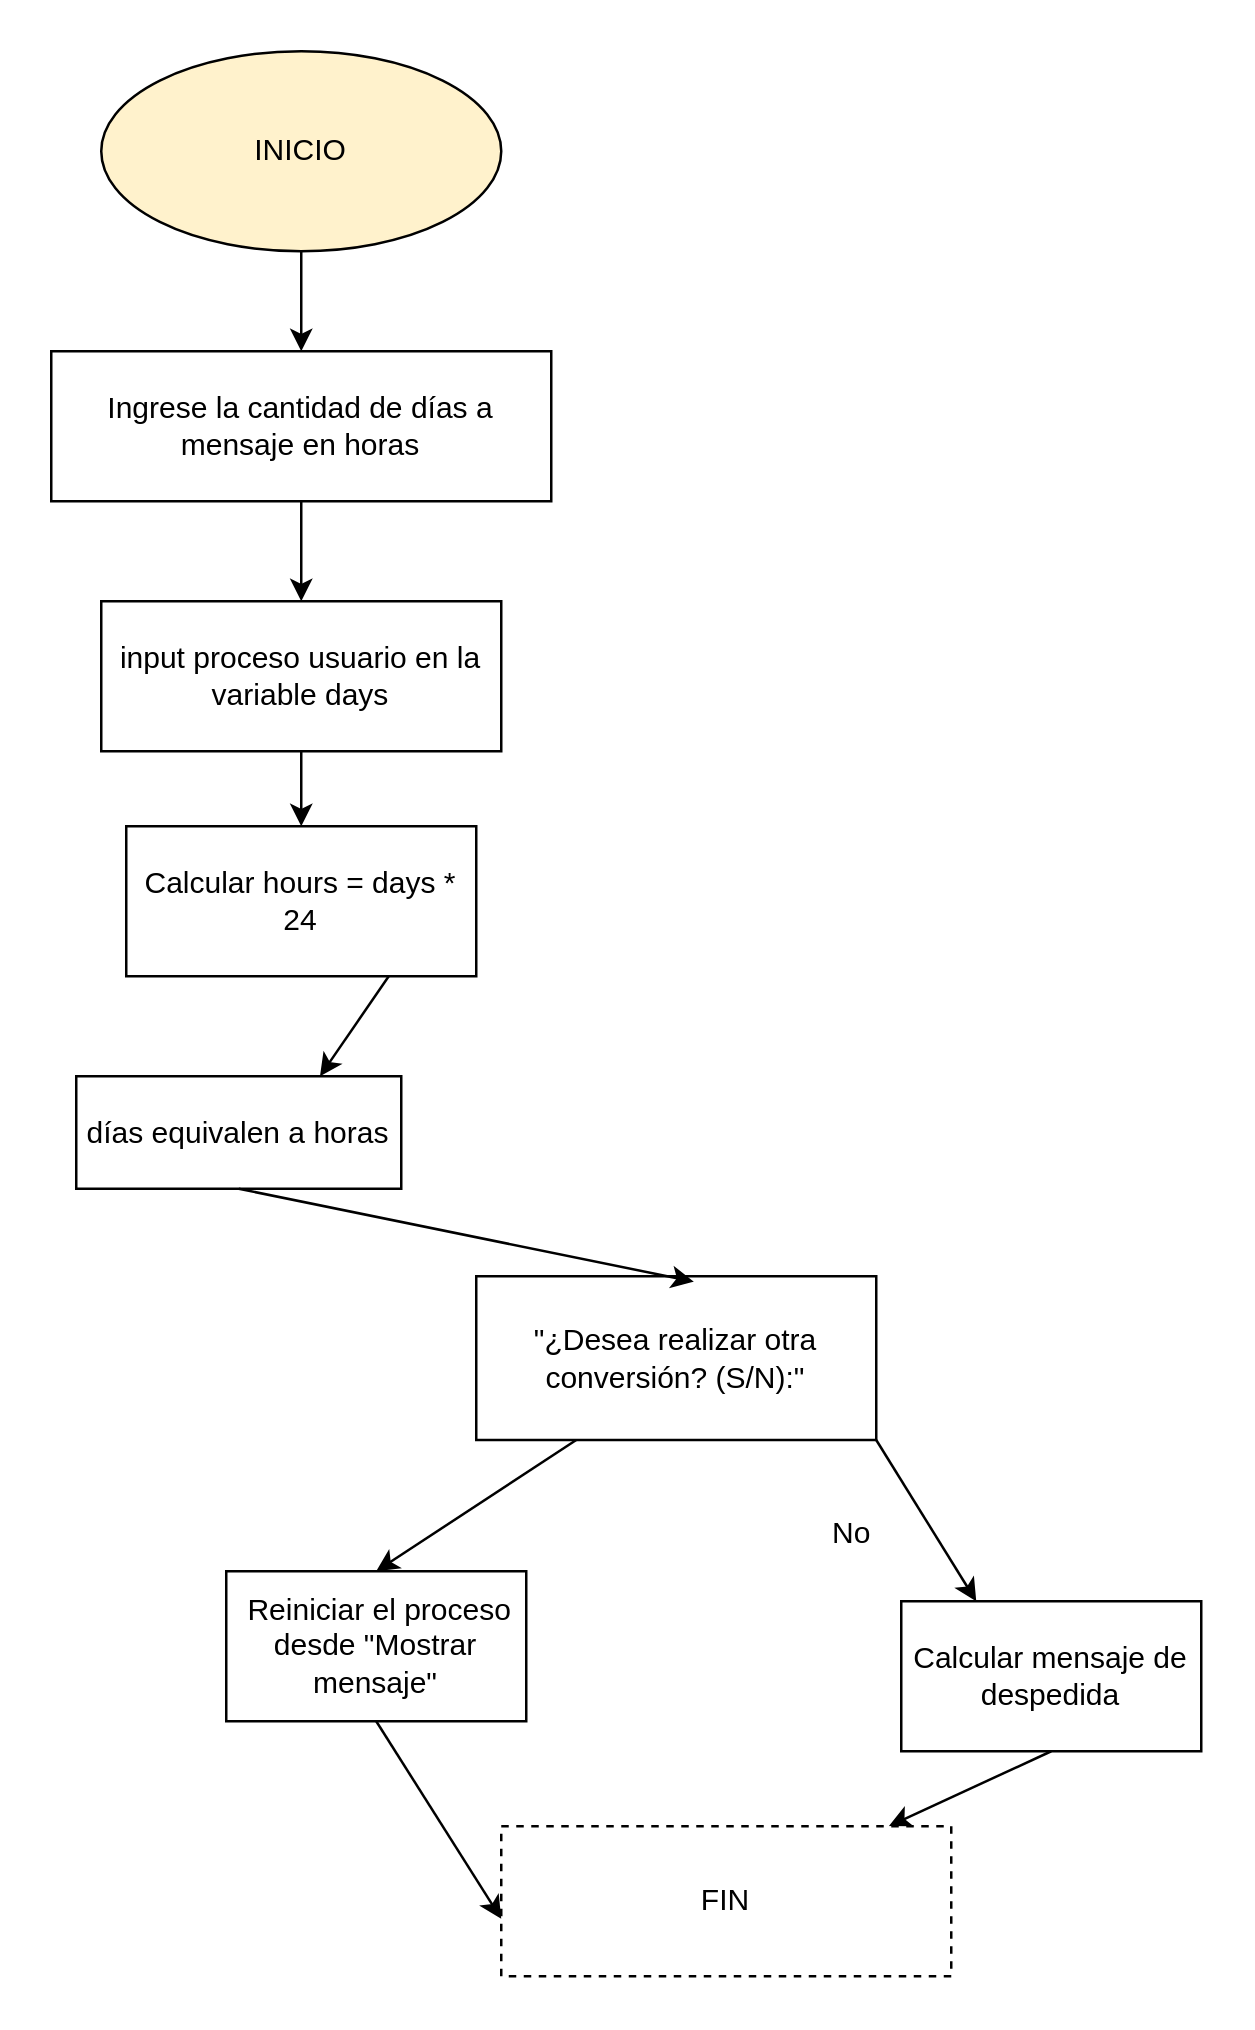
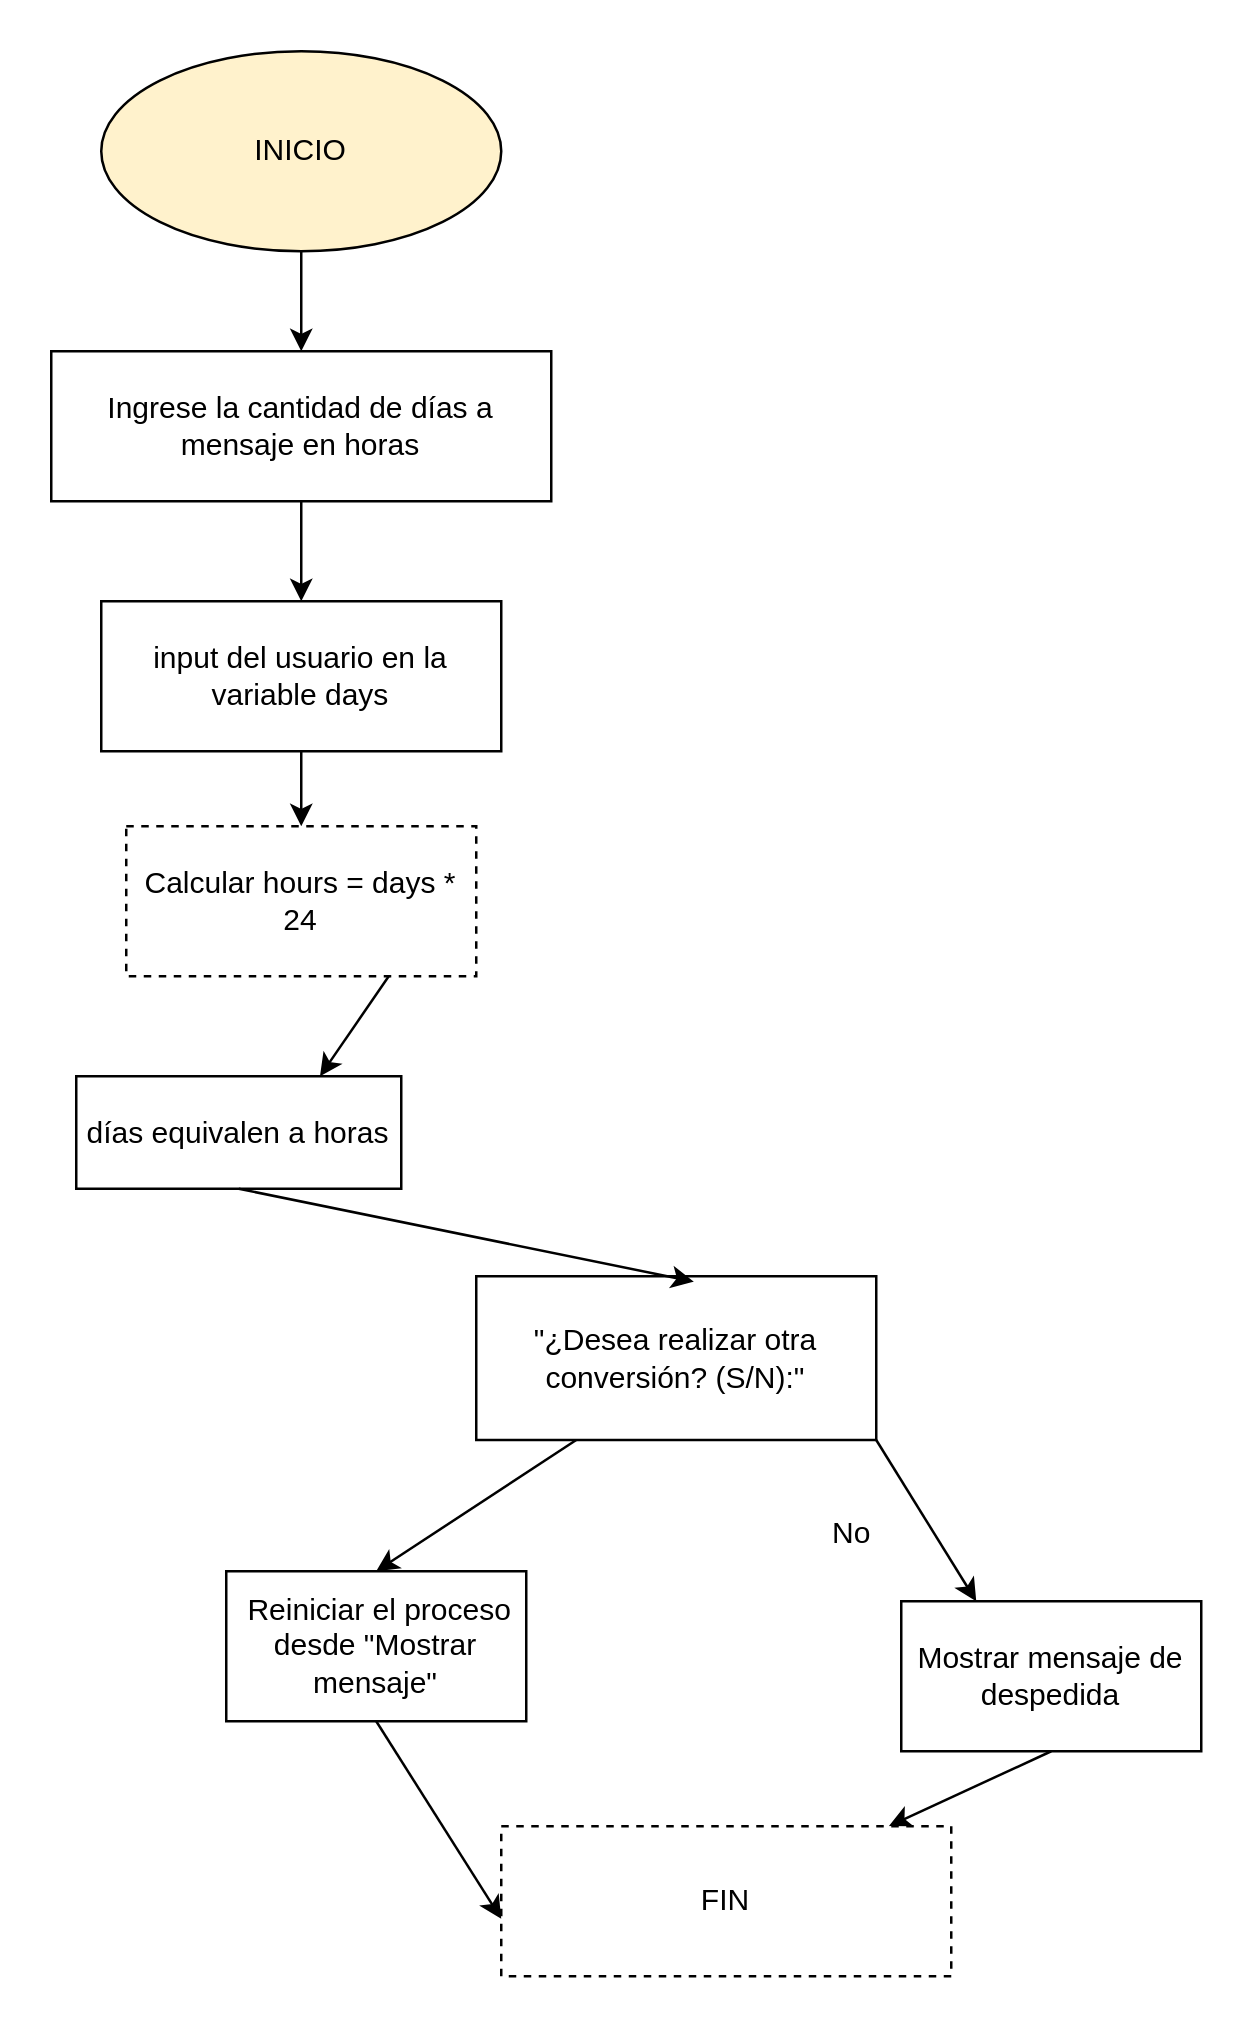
node "input proceso usuario en la variable days": label "input proceso usuario en la variable days" -> "input del usuario en la variable days"
node "Calcular hours = days * 24": style solid -> dashed
node "Calcular mensaje de despedida": label "Calcular mensaje de despedida" -> "Mostrar mensaje de despedida"
